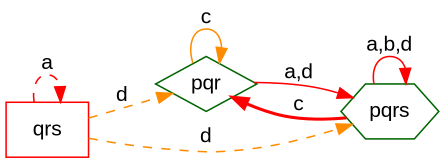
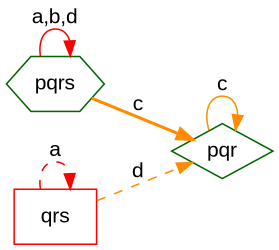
edge "pqr" -> "pqrs": removed, label "a,d"
edge "pqrs" -> "pqr": color red -> darkorange
edge "qrs" -> "pqrs": removed, label "d"
